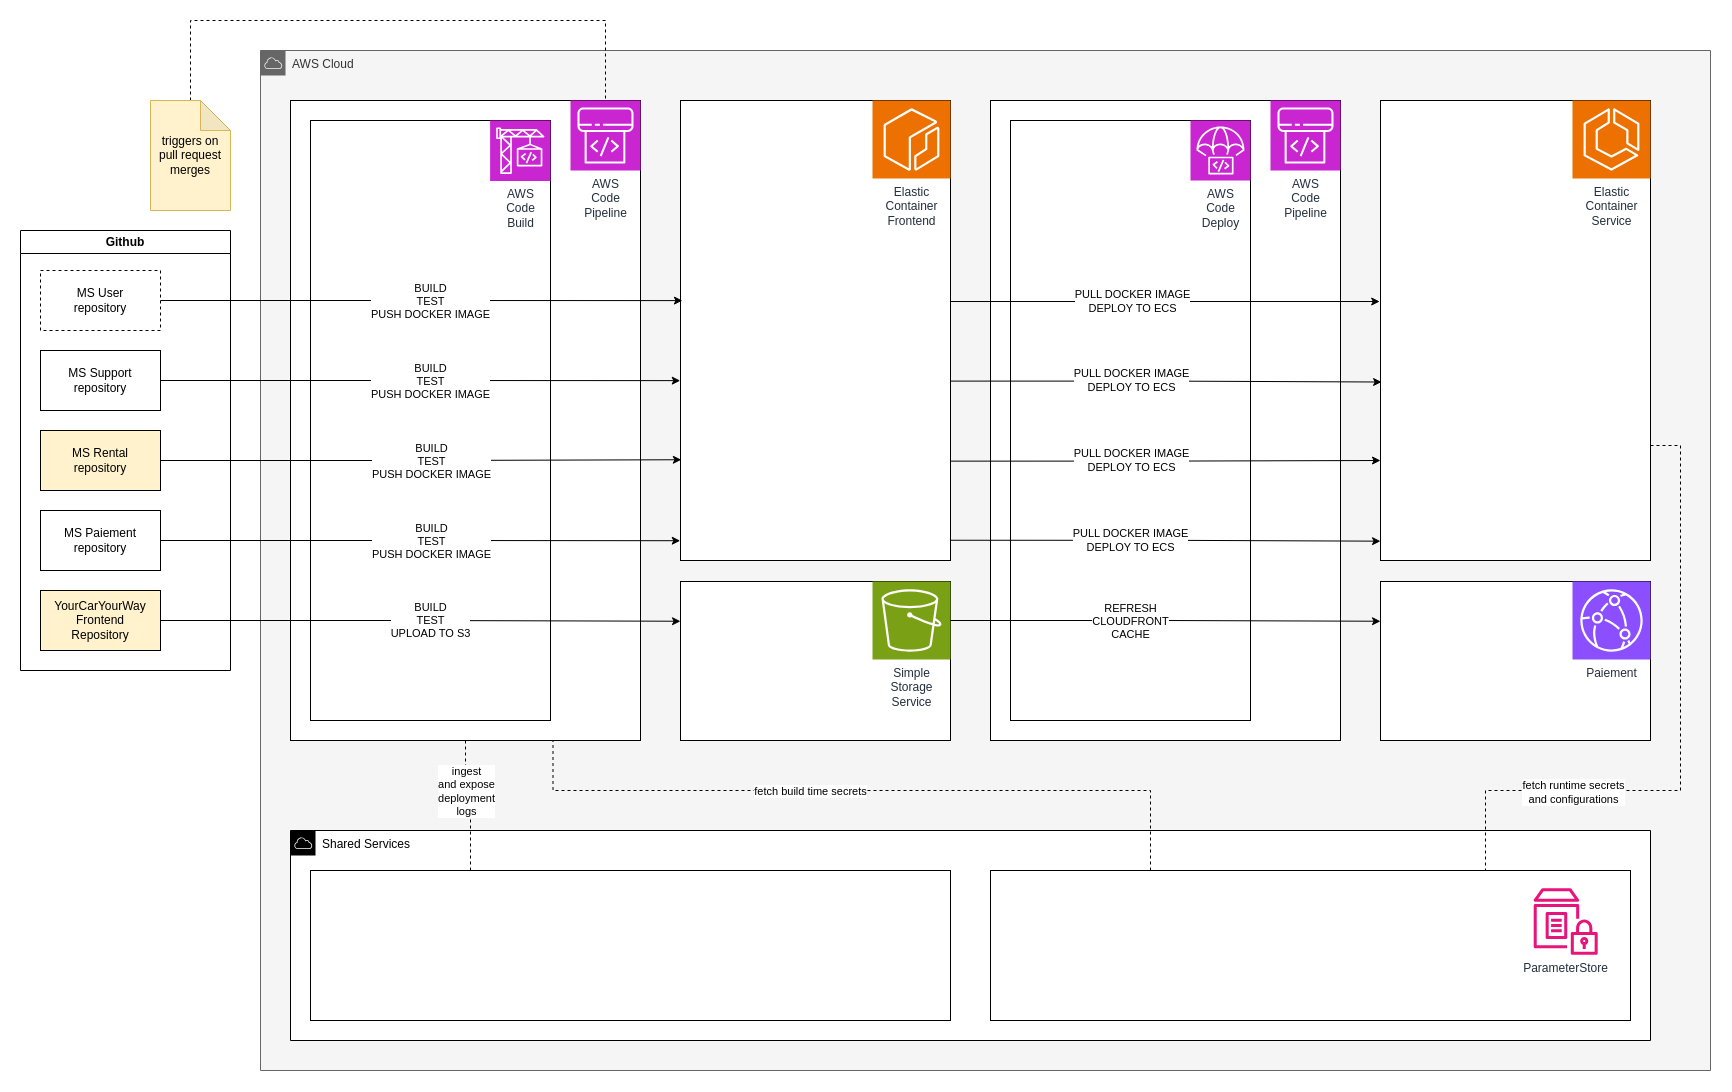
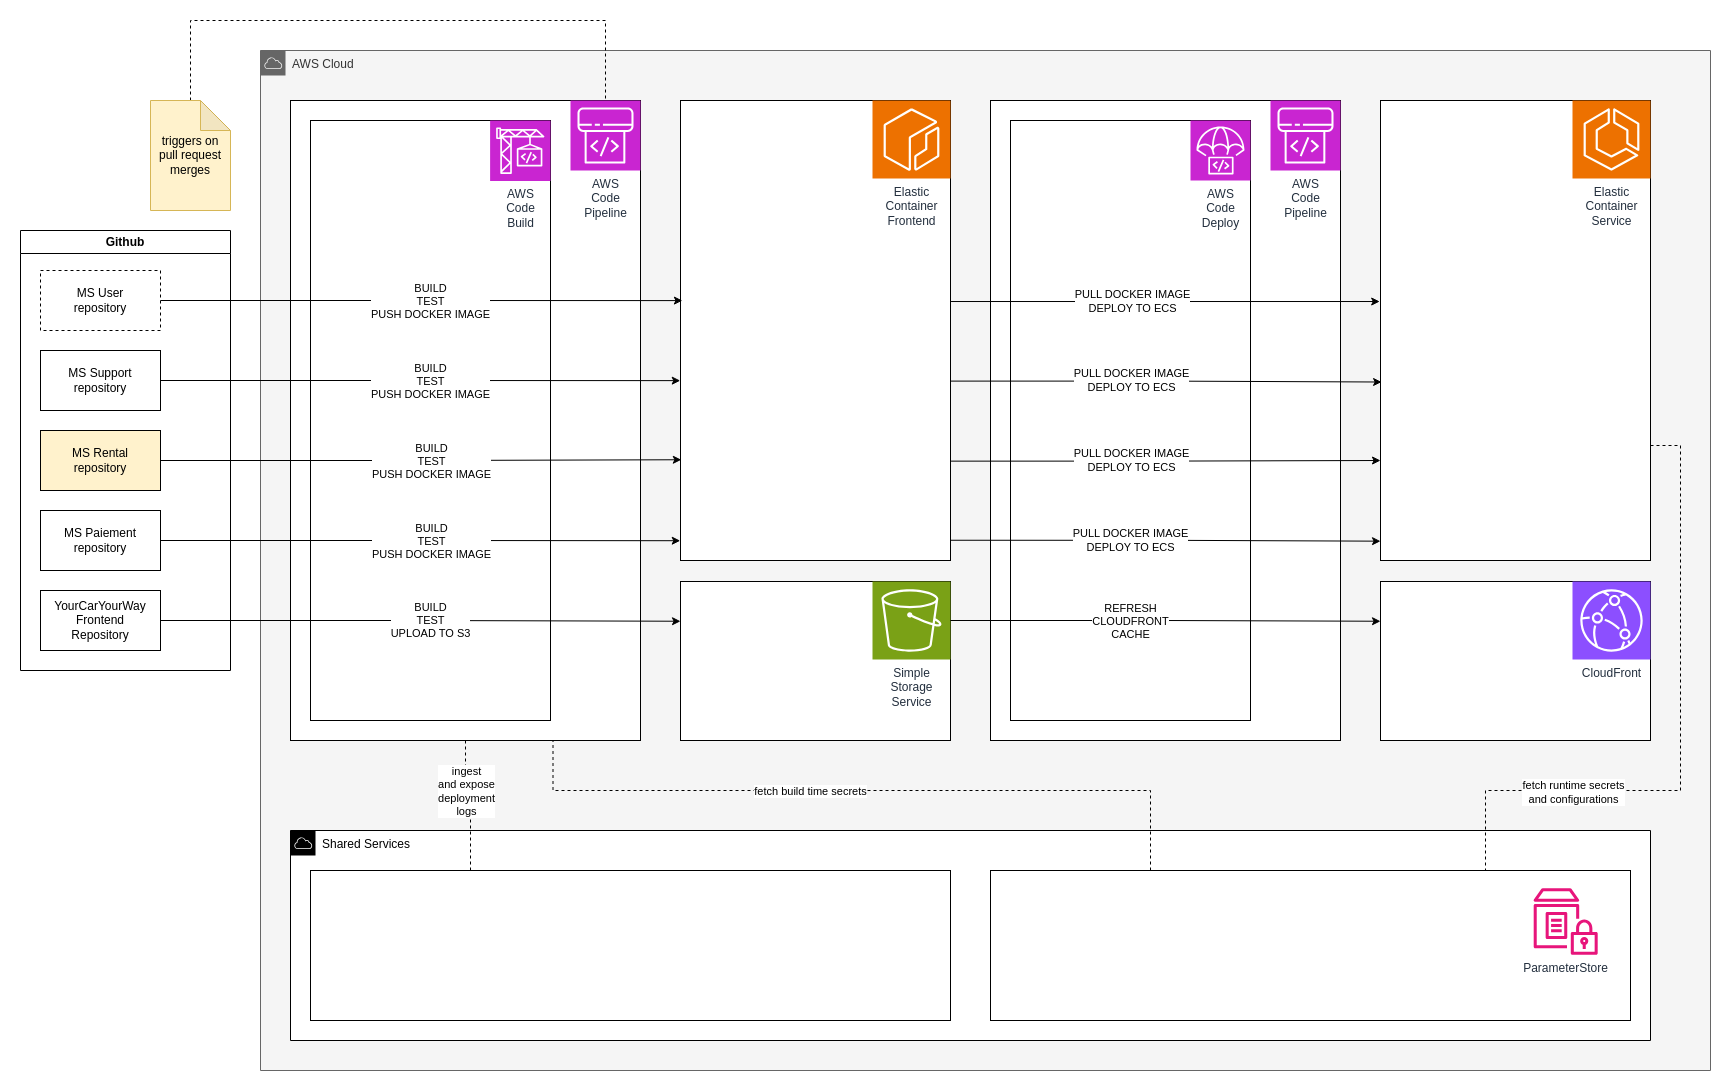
node "YourCarYourWay Frontend Repository": fillcolor #fff2cc -> #ffffff
node "Paiement": label "Paiement" -> "CloudFront"
